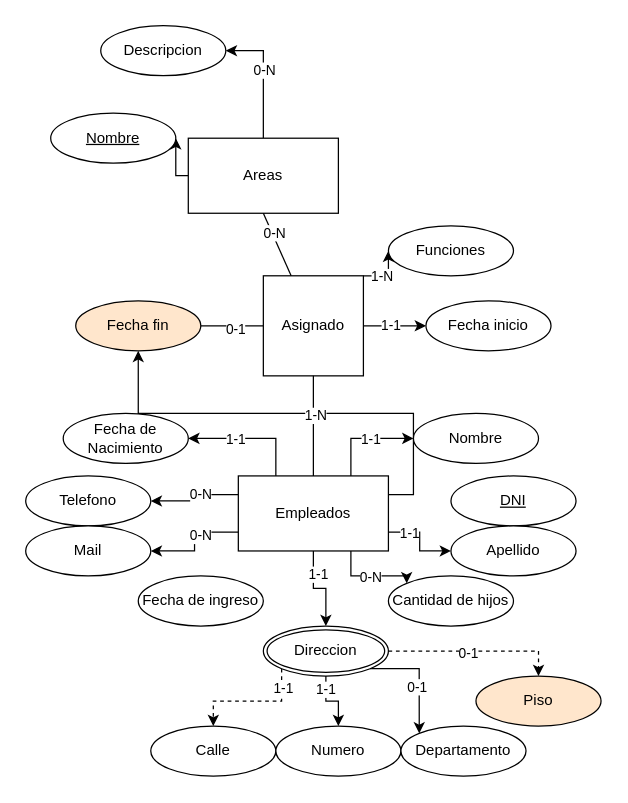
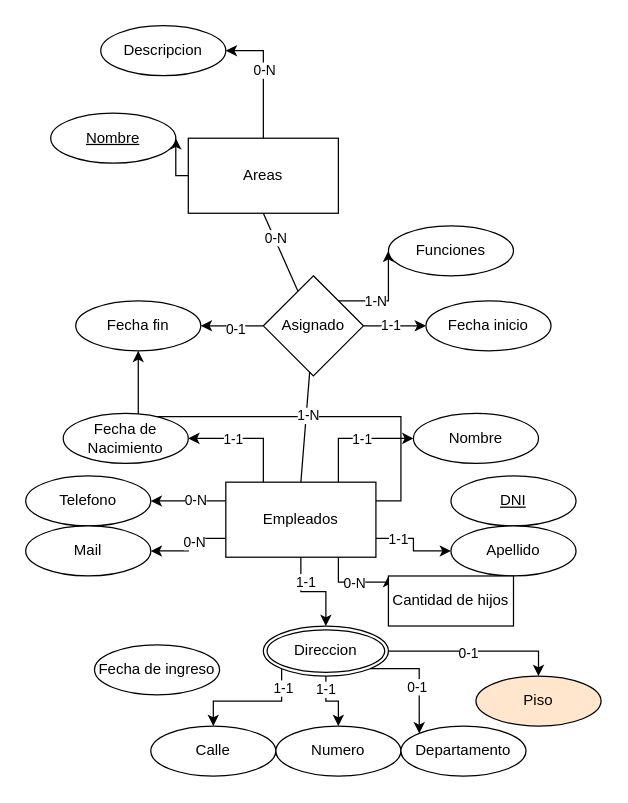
node "Fecha fin": fillcolor #ffe6cc -> #ffffff
edge "Fecha fin" -- "Asignado": arrowhead none -> classic
node "Asignado": shape rectangle -> diamond
node "Empleados": moved (313, 513) -> (301, 519)
node "Fecha de ingreso": moved (201, 601) -> (157, 669)
node "Cantidad de hijos": shape ellipse -> rectangle
edge "Direccion" -> "Piso": style dashed -> solid
edge "Direccion" -> "Calle": style dashed -> solid
